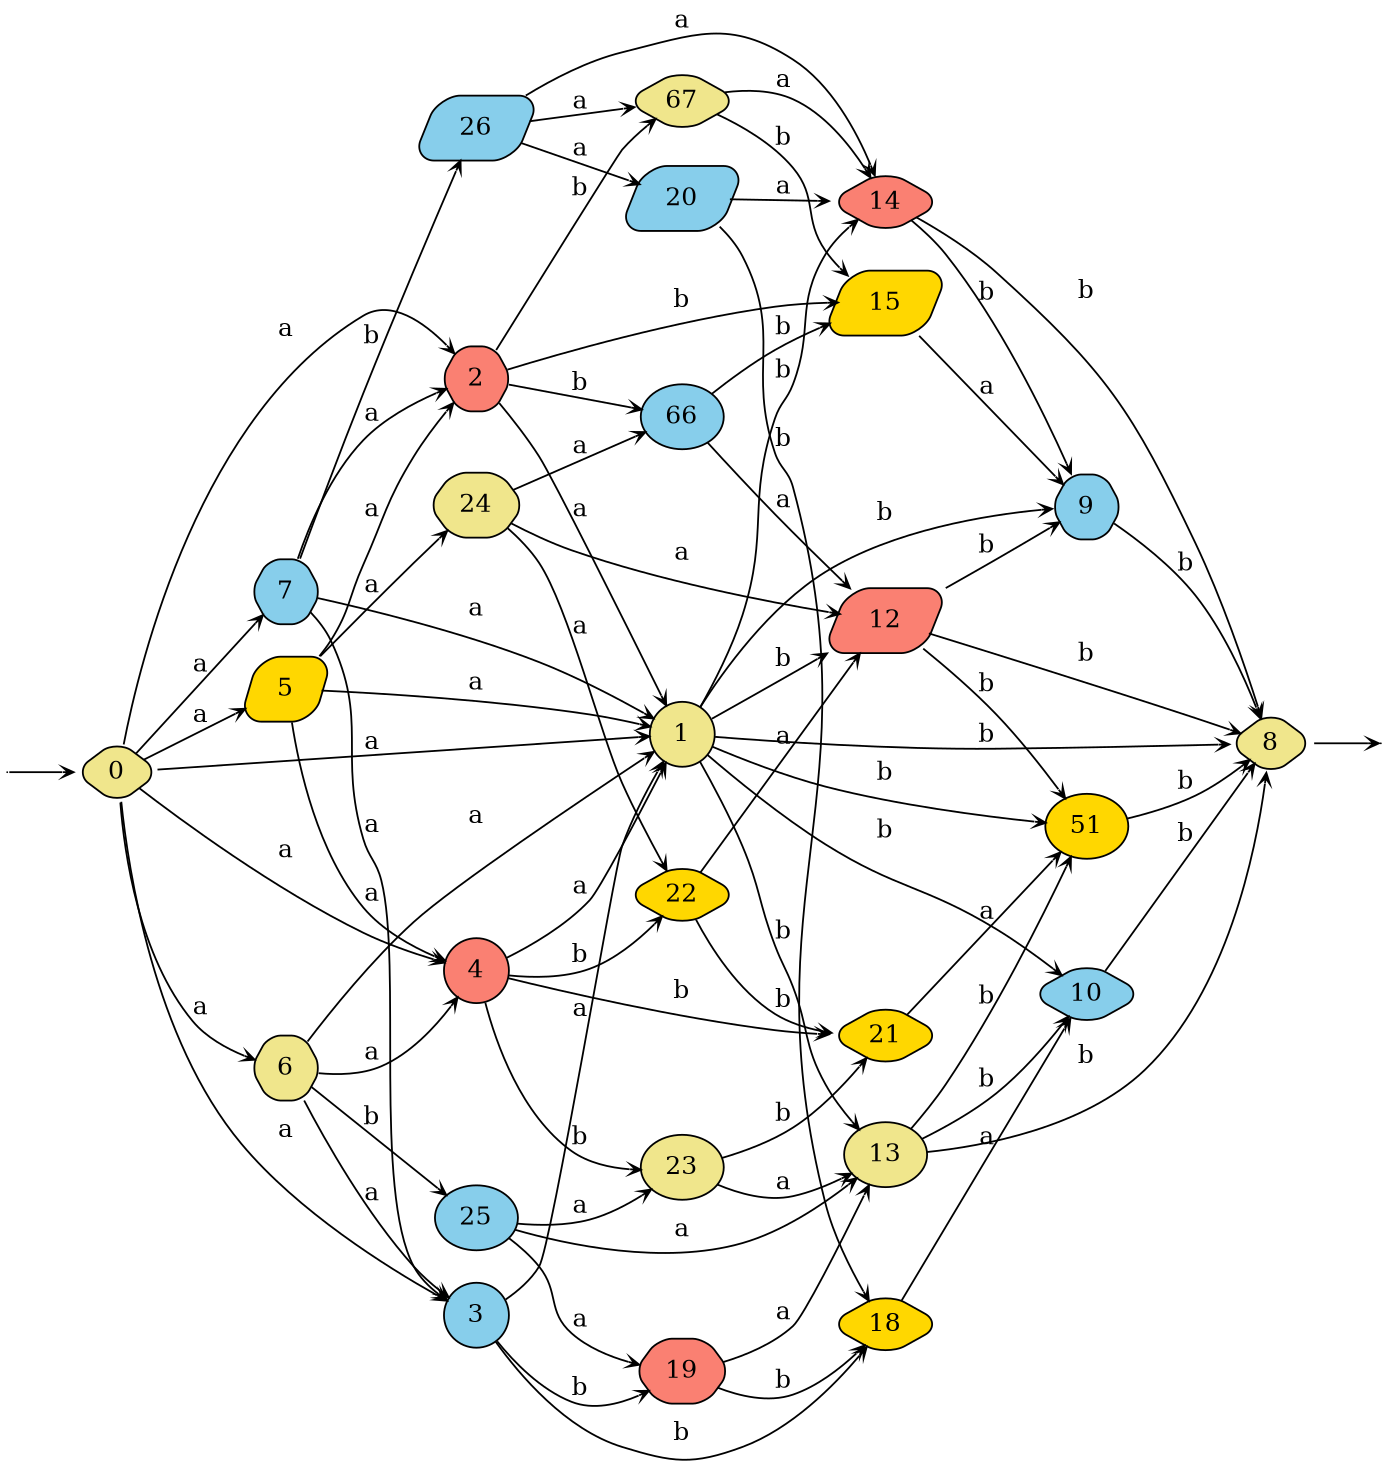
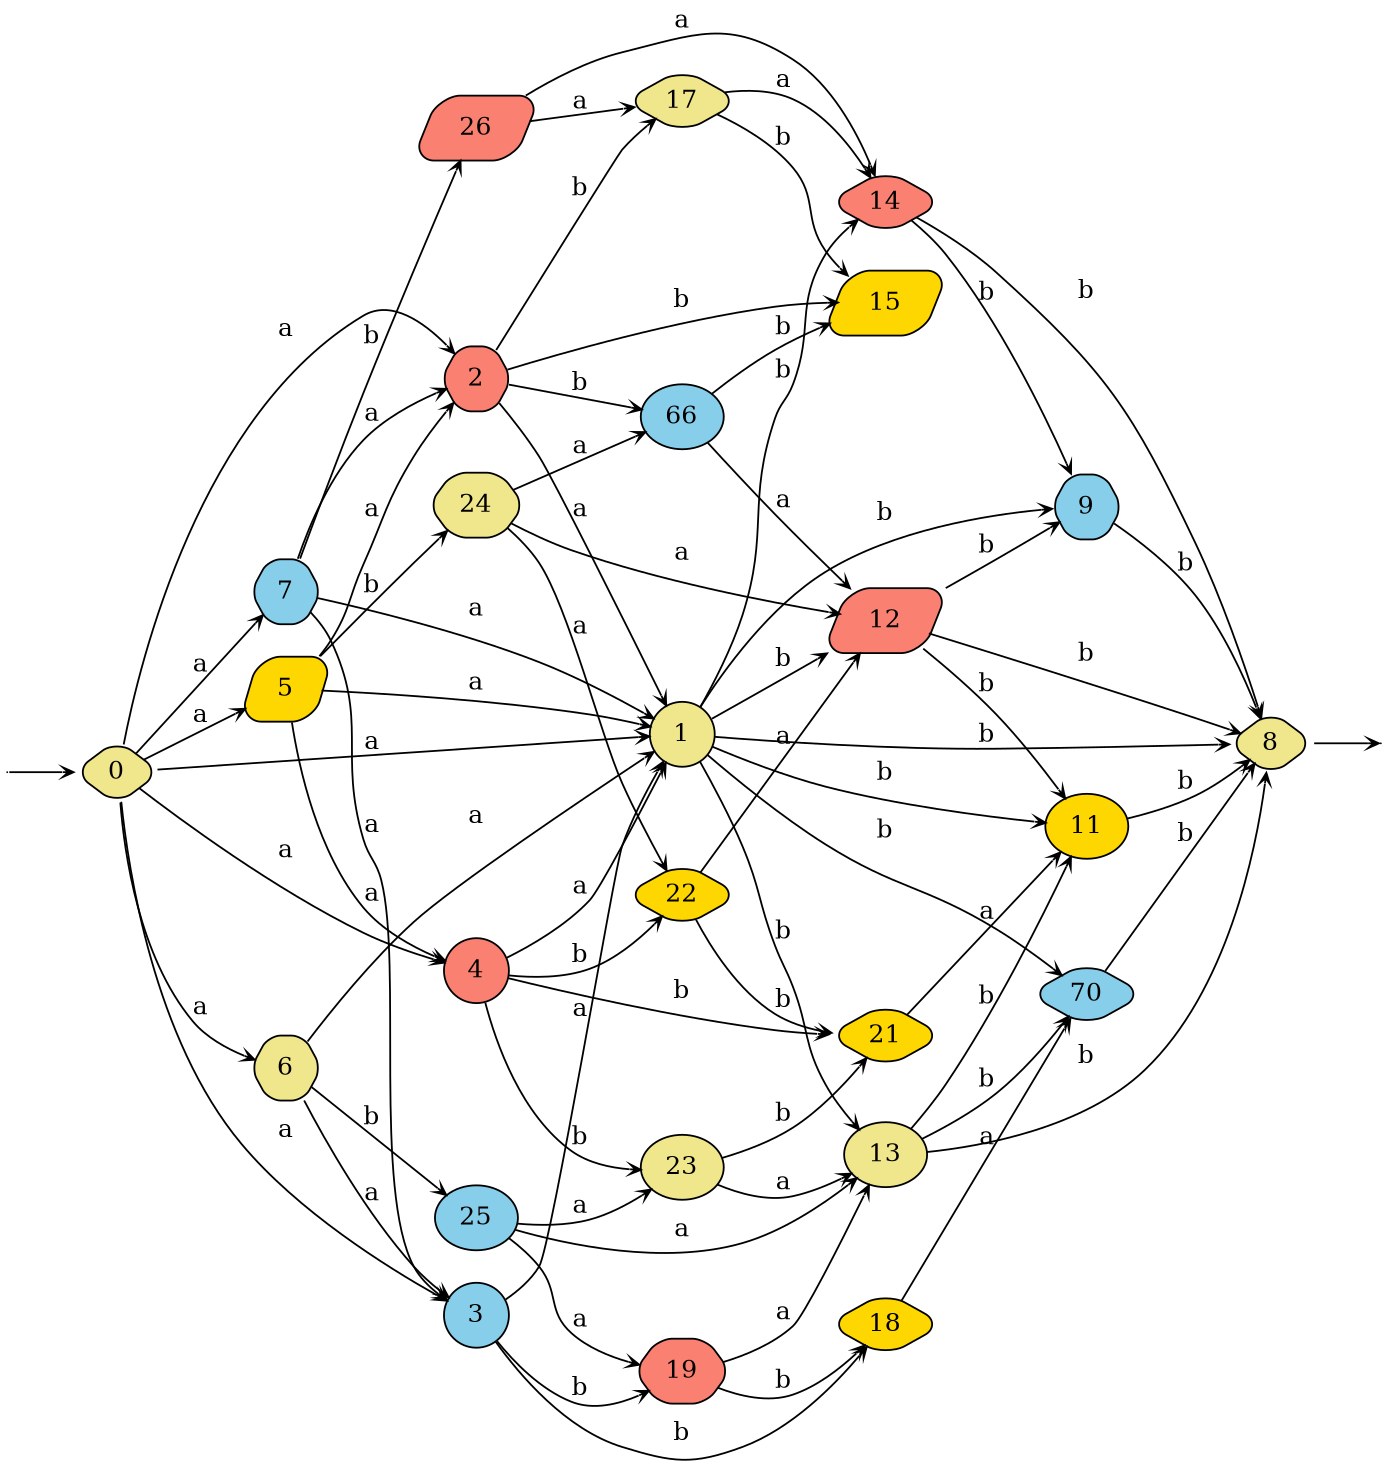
node "67": label "67" -> "17"
node "26": fillcolor skyblue -> salmon
node "20": removed
edge "15" -> "9": removed, label "a"
edge "5" -> "24": label "a" -> "b"
node "51": label "51" -> "11"
node "10": label "10" -> "70"
edge "6" -> "4": removed, label "a"
